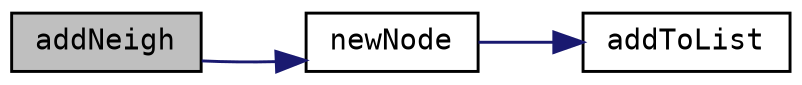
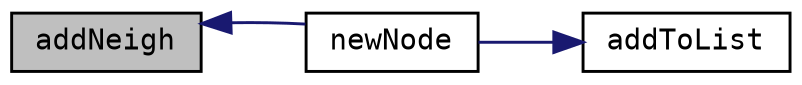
edge "addNeigh" -> "newNode": reversed
